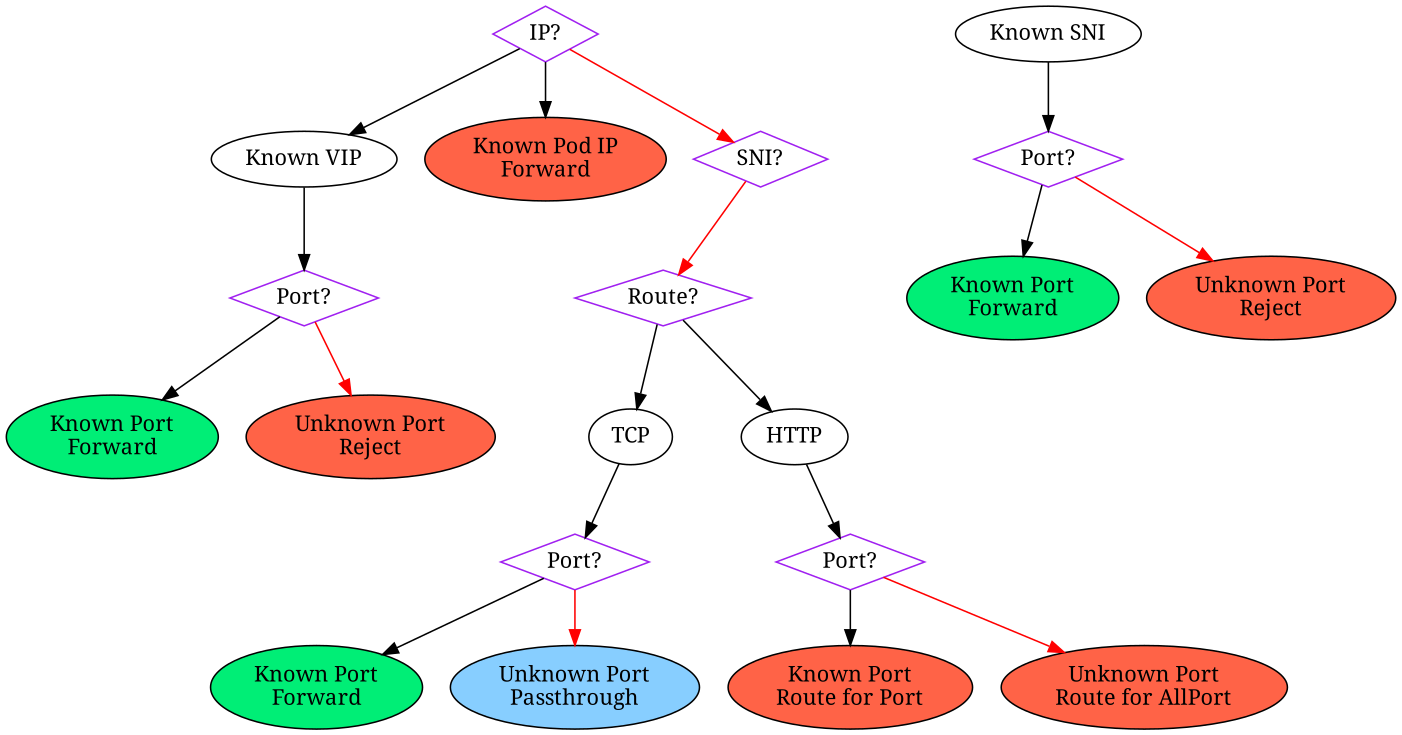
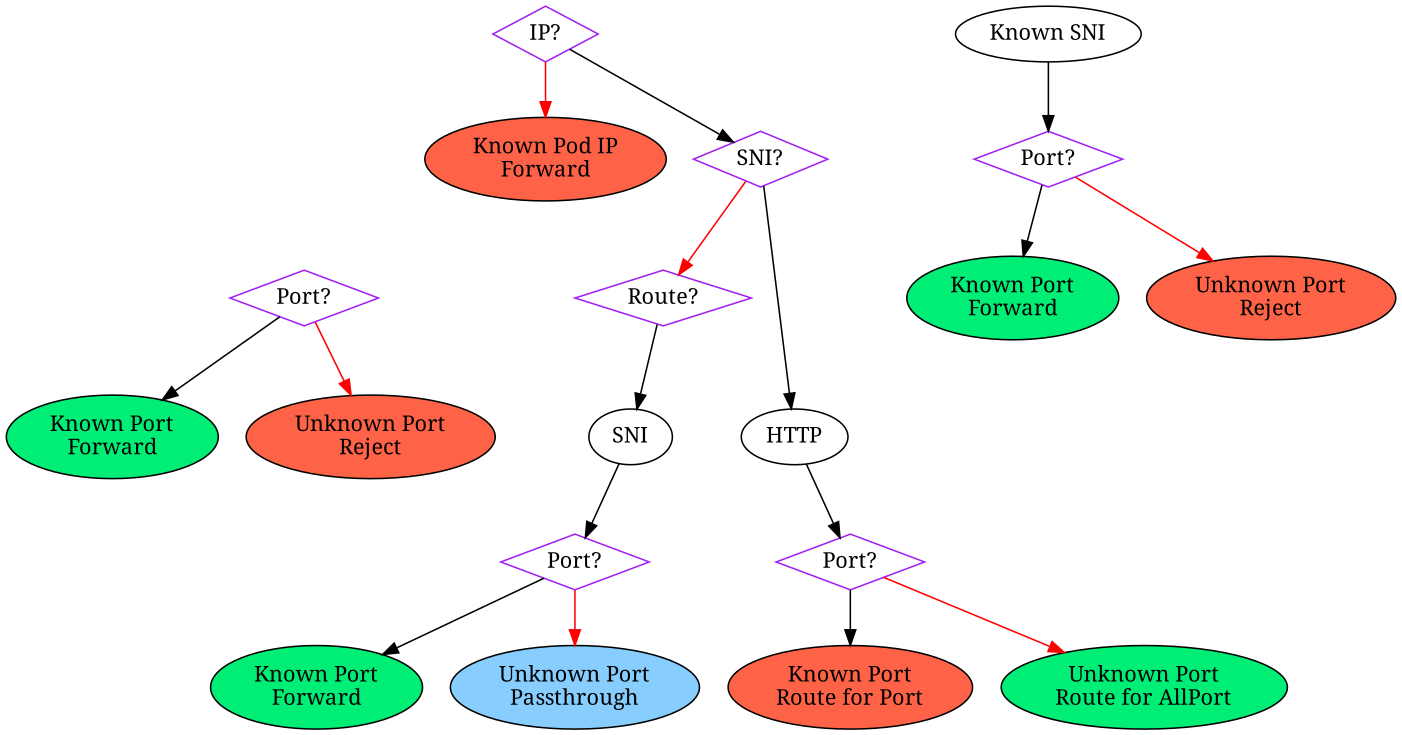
edge "IP?" -> "Known Pod IP Forward": color black -> red
edge "IP?" -> "SNI?": color red -> black
node "Known VIP": removed
edge "Route?" -> "HTTP": now "SNI?" -> "HTTP"
node "TCP": label "TCP" -> "SNI"
node "Unknown Port Route for AllPort": fillcolor tomato -> springgreen2
